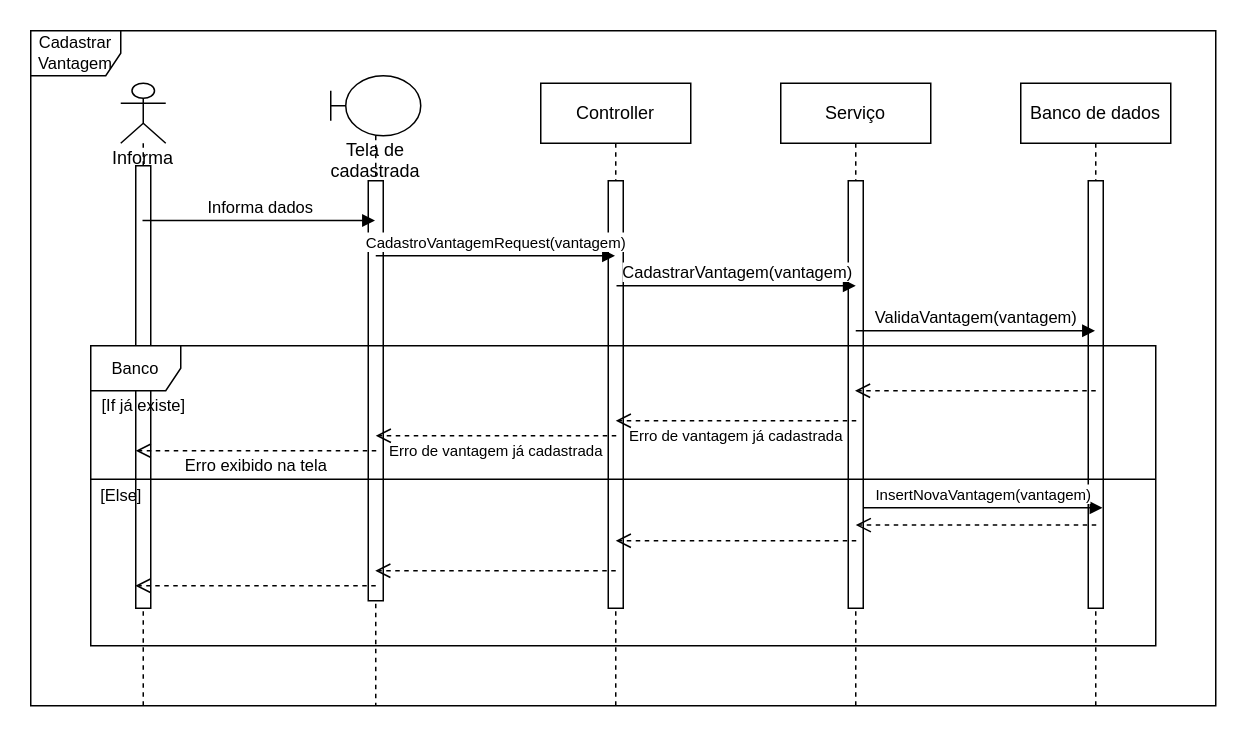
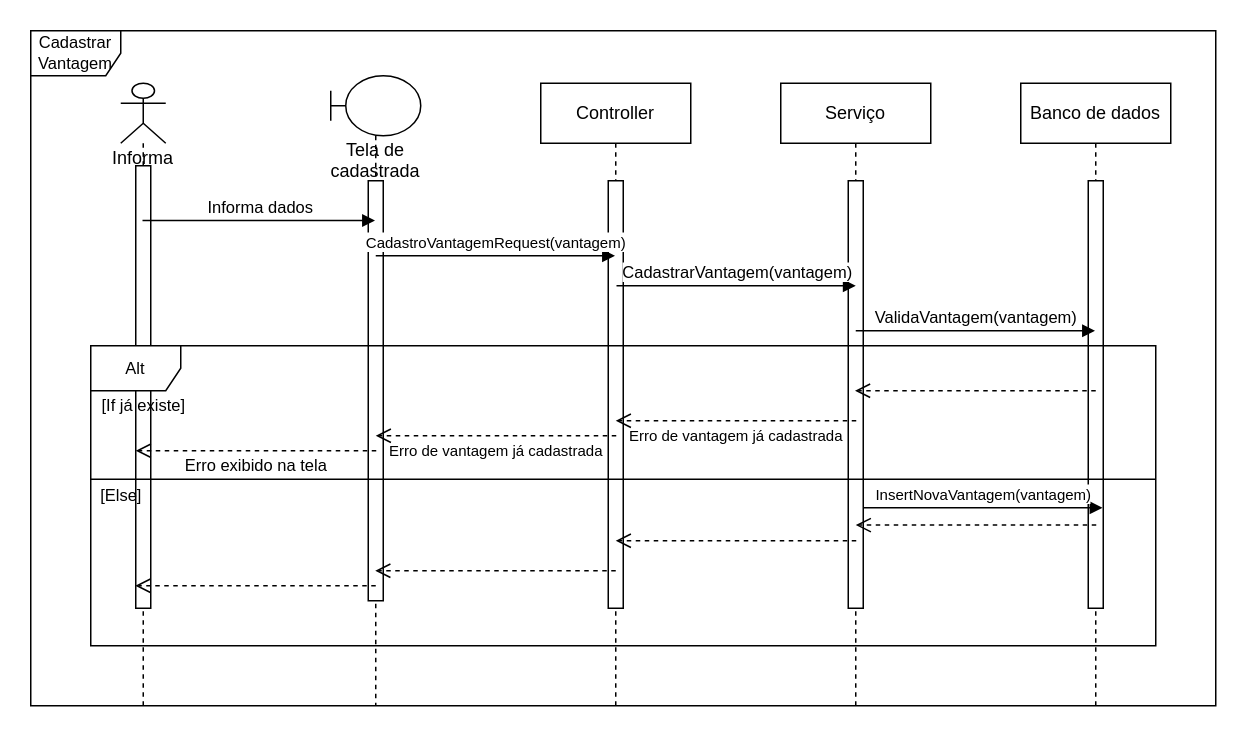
node "Banco": label "Banco" -> "Alt"
